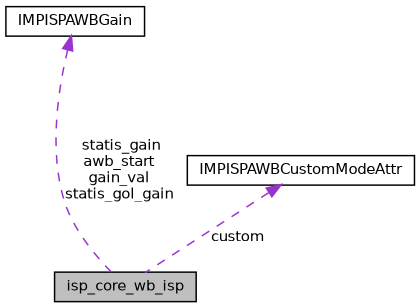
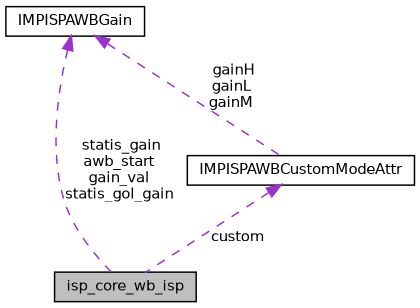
edge "IMPISPAWBCustomModeAttr" -> "IMPISPAWBGain": added, label "gainH gainL gainM"
